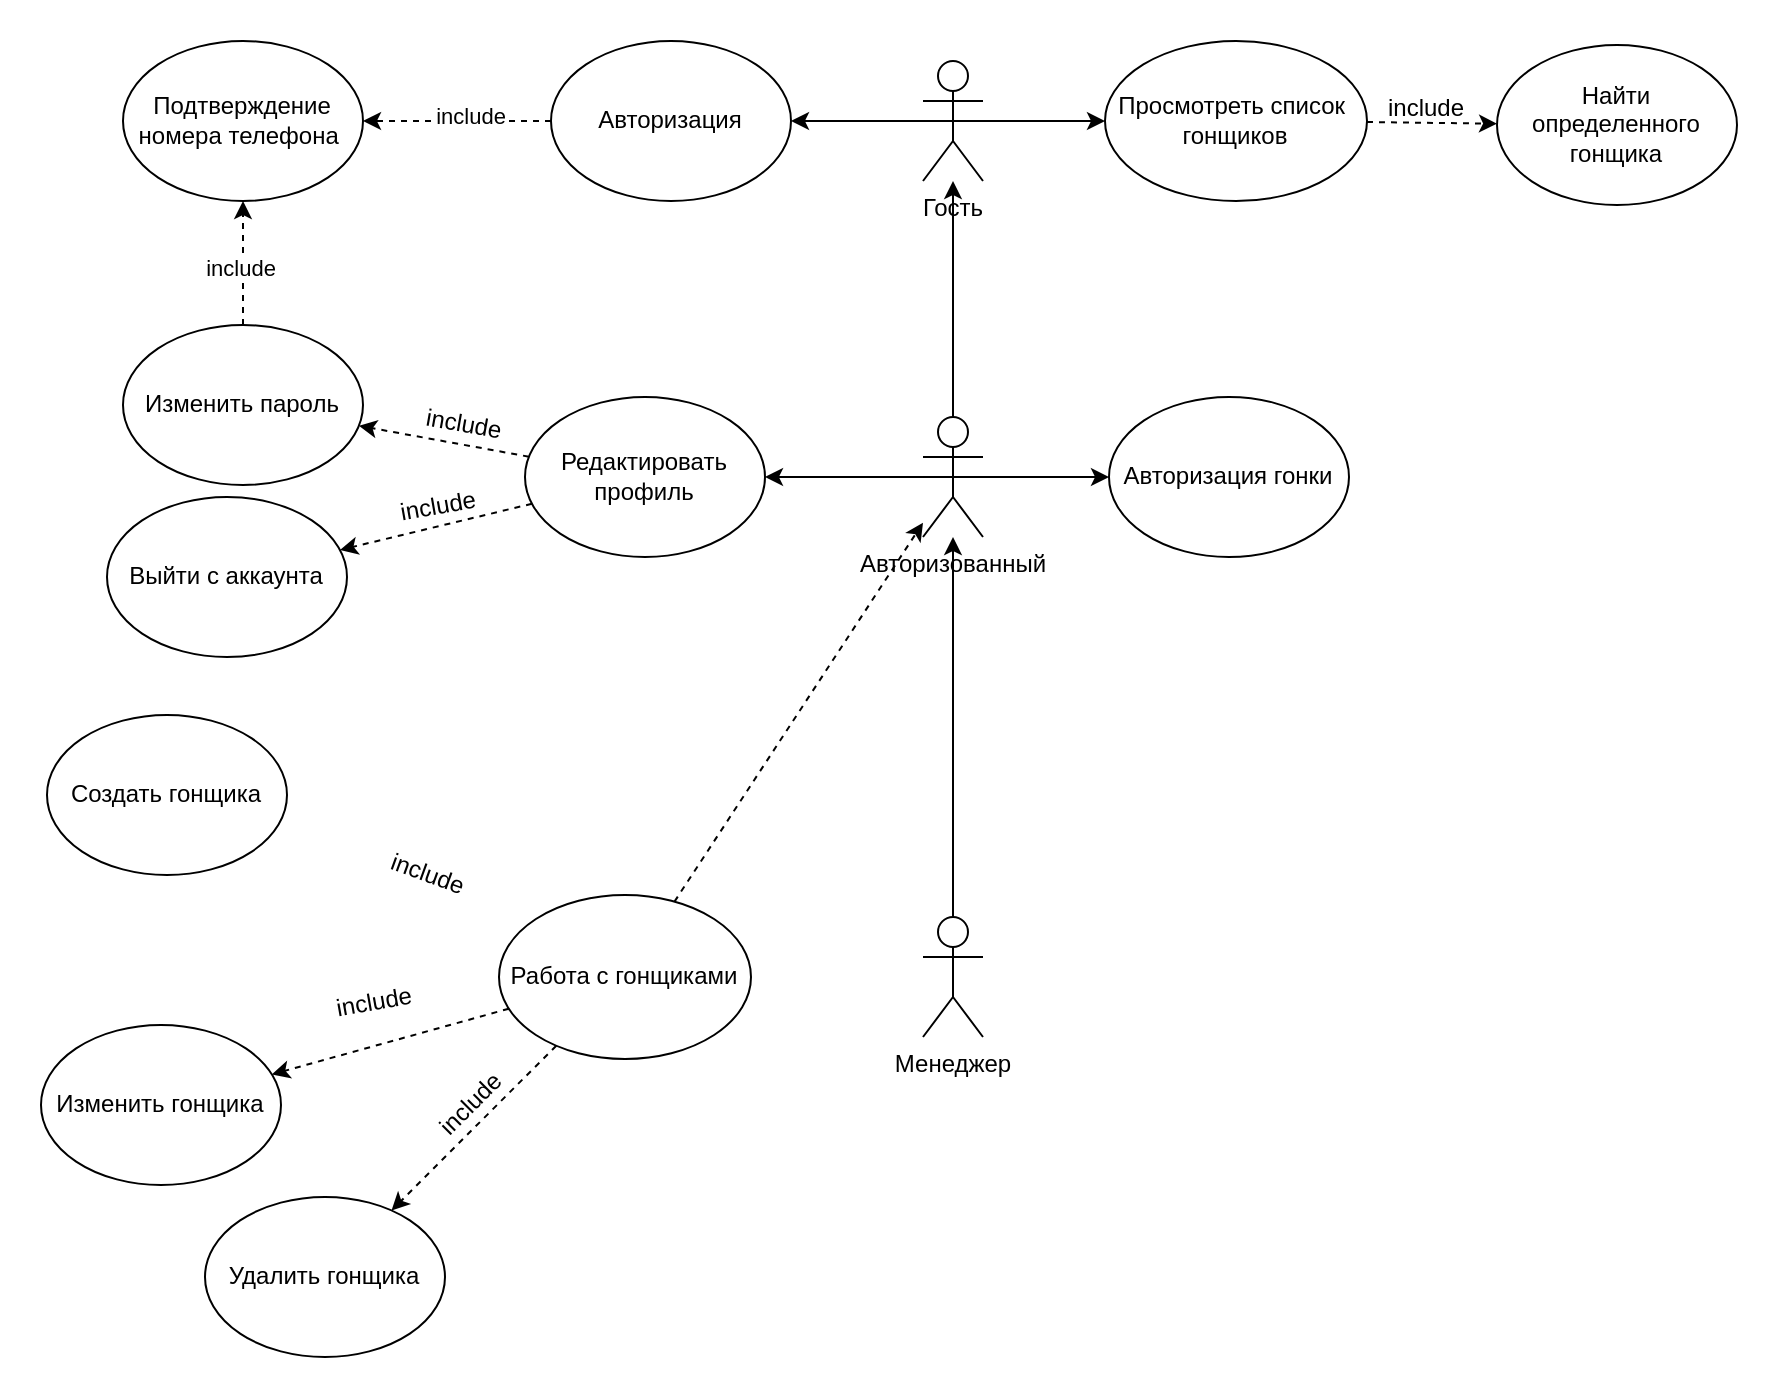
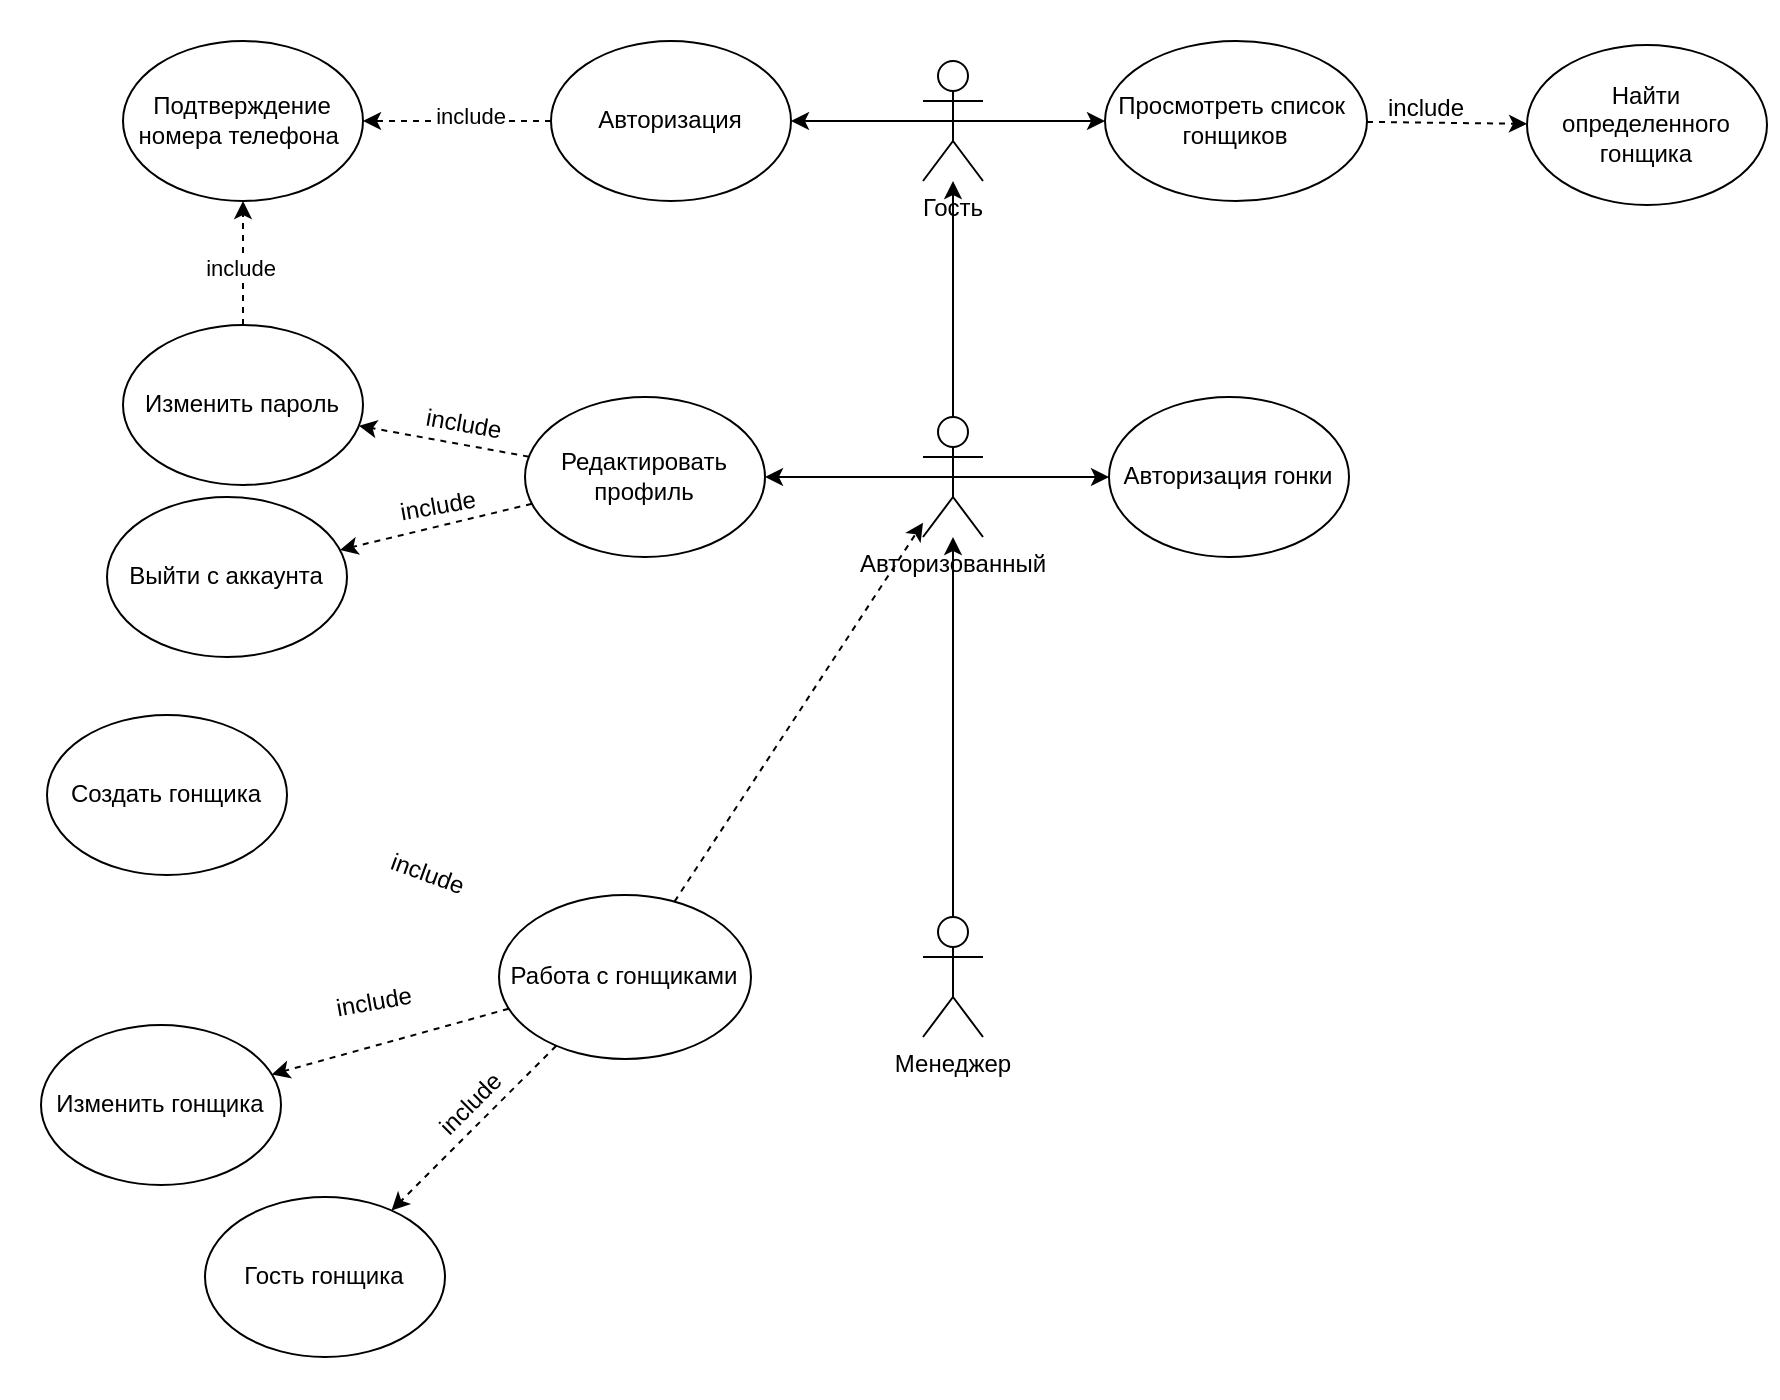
node "Найти определенного гонщика": moved (1617, 125) -> (1647, 125)
node "Удалить гонщика": label "Удалить гонщика" -> "Гость гонщика"
